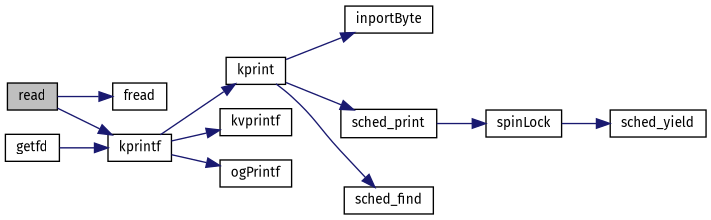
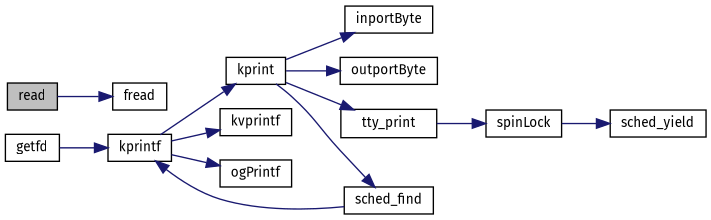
node "outportByte": added
edge "read" -> "kprintf": now "sched_find" -> "kprintf"
node "sched_print": label "sched_print" -> "tty_print"
